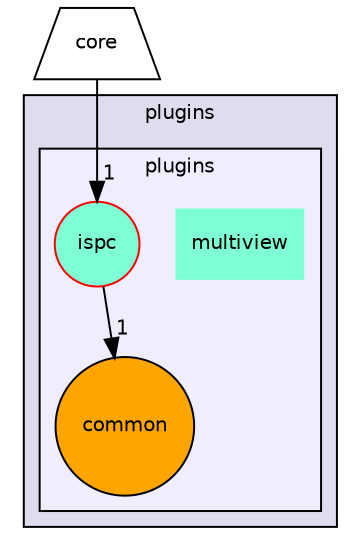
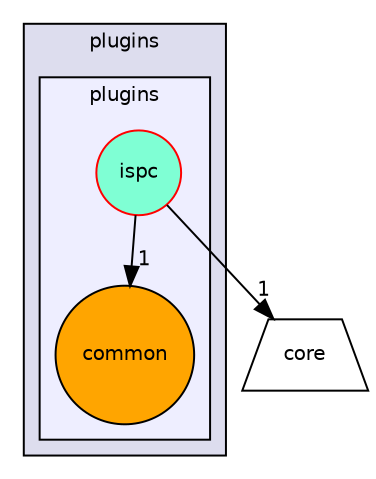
edge "core" -> "ispc": reversed
node "multiview": removed
